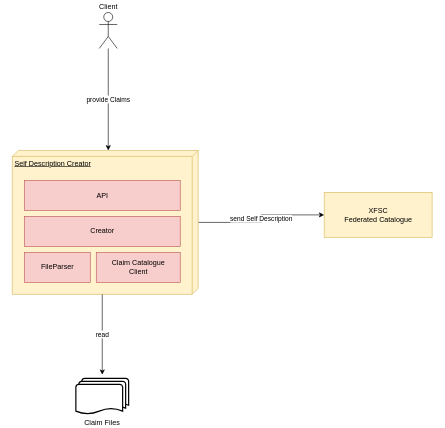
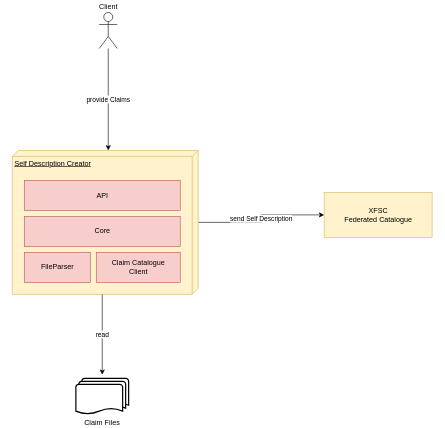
node "Creator": label "Creator" -> "Core"
